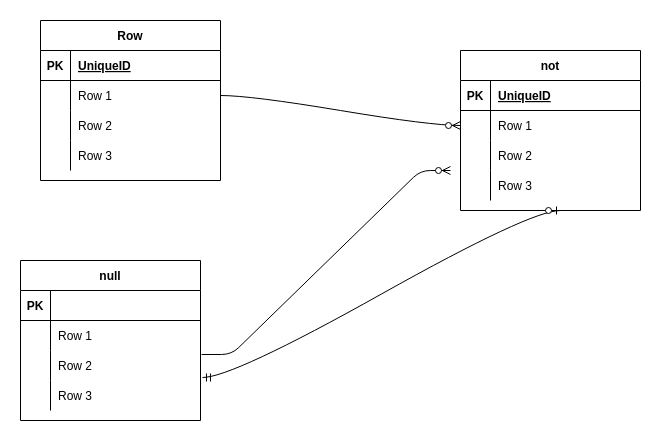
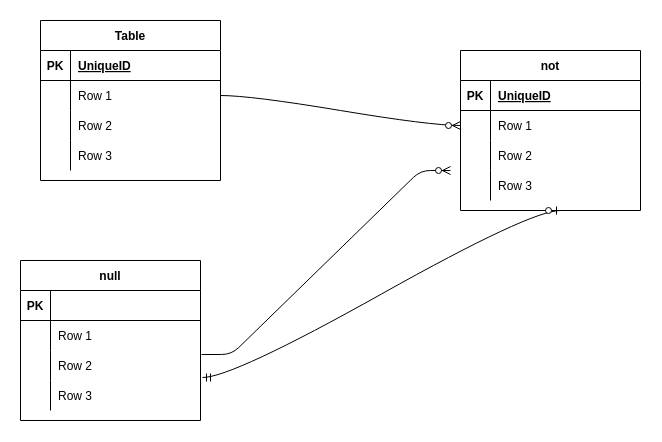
node "Row": label "Row" -> "Table"
